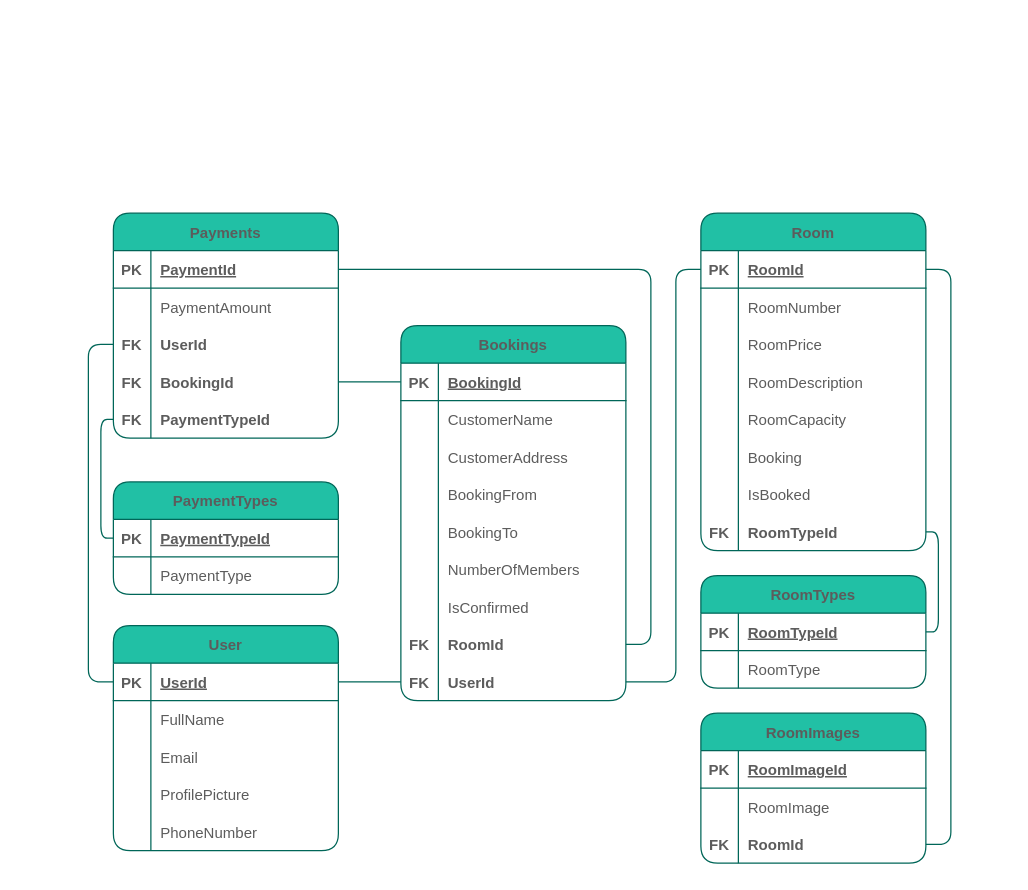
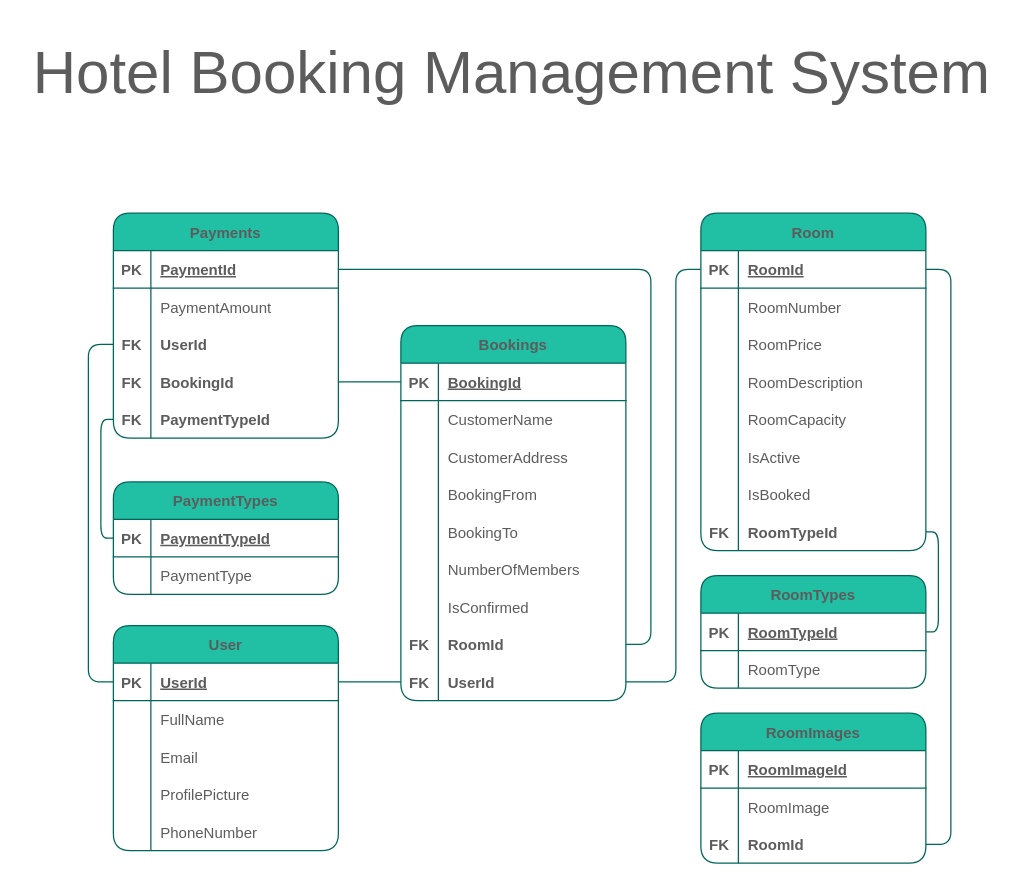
node "Hotel Booking Management System": added
node "Booking": label "Booking" -> "IsActive"
